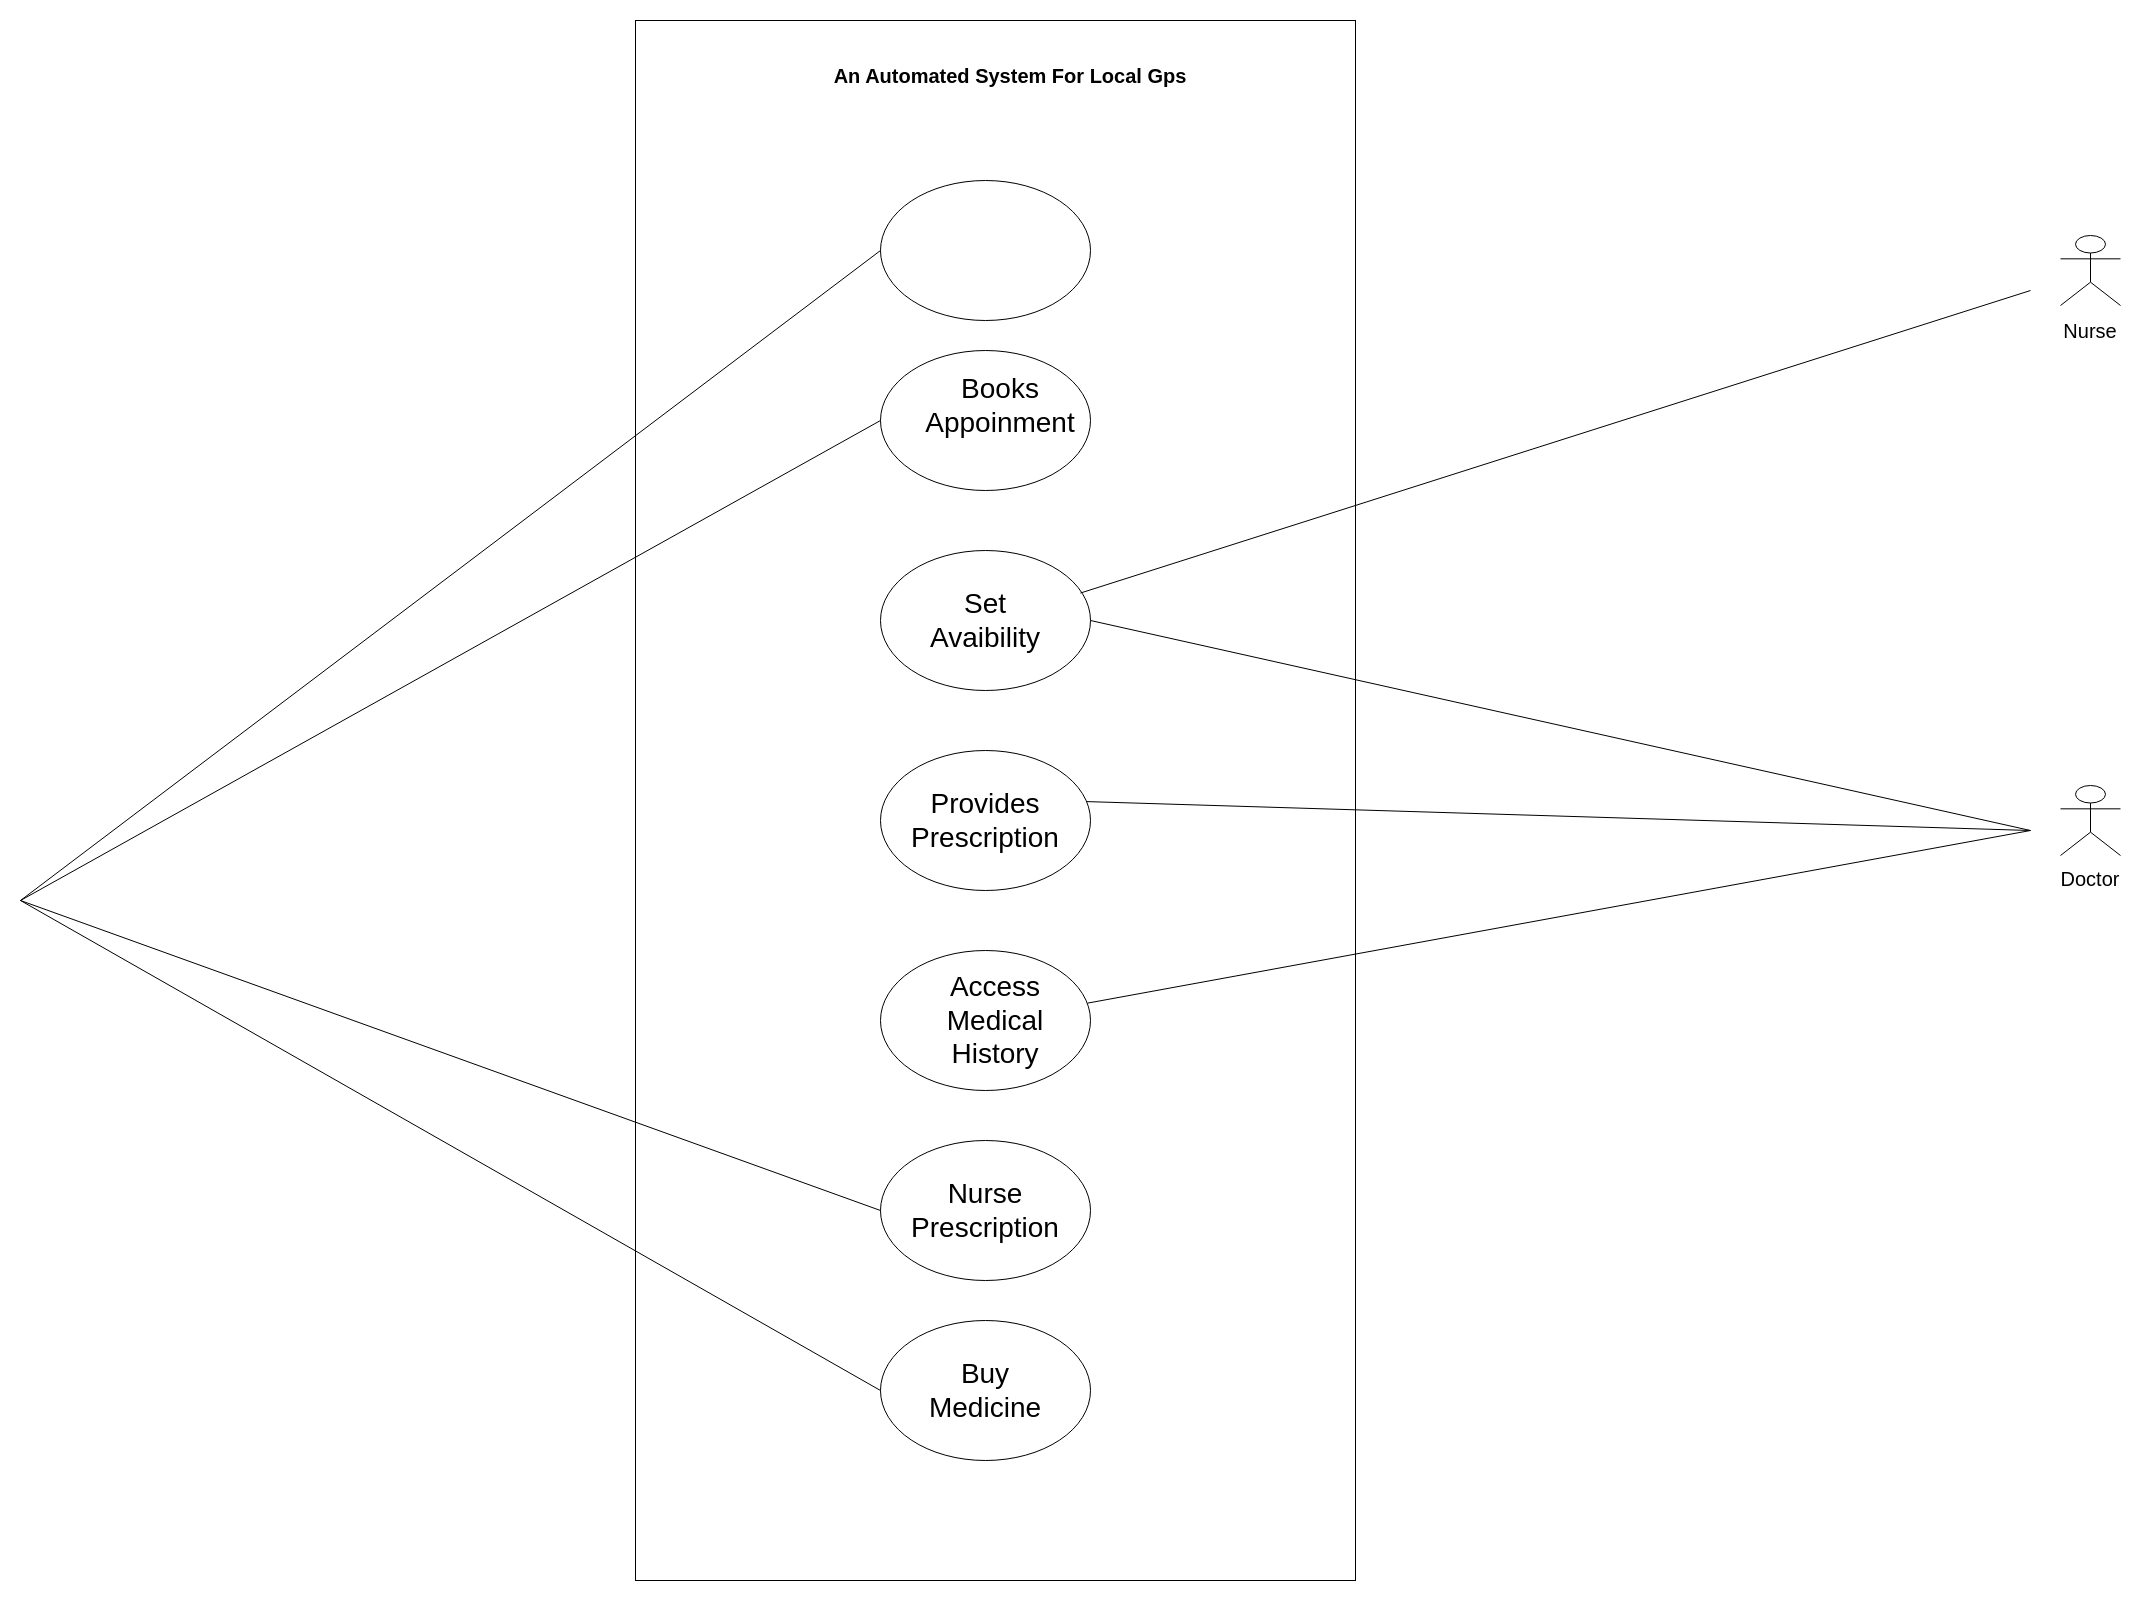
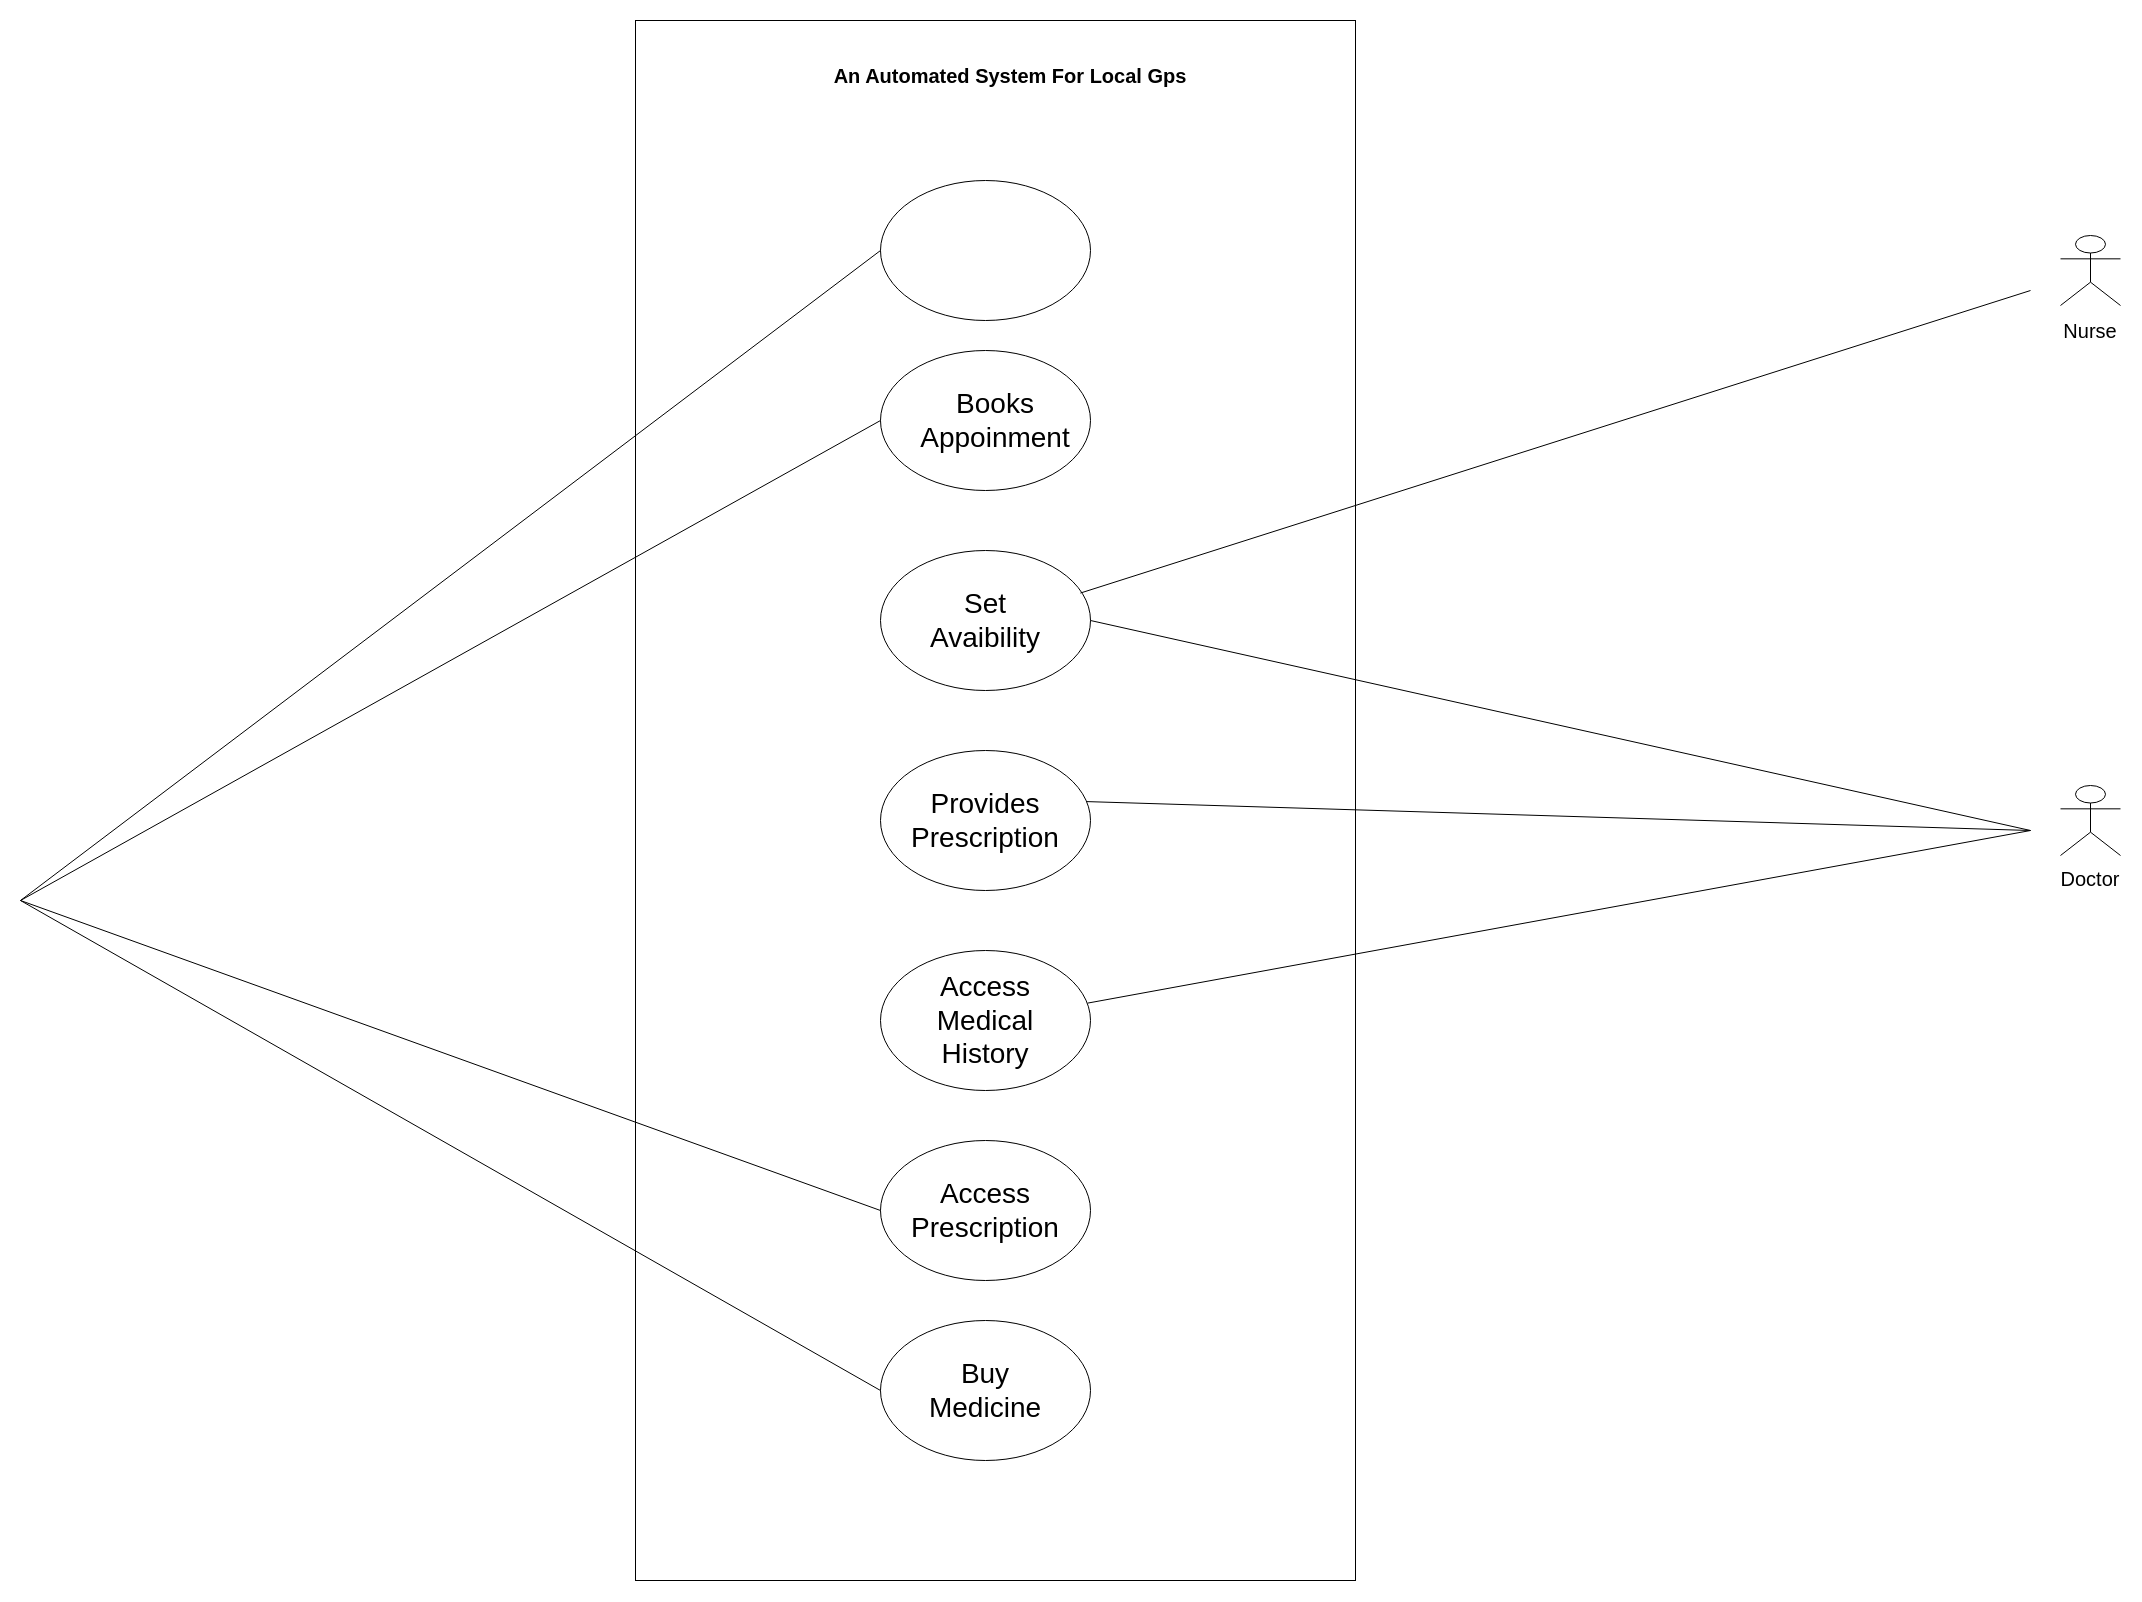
node "Books Appoinment": moved (1001, 406) -> (996, 421)
node "Access Medical History": moved (996, 1021) -> (986, 1021)
node "Nurse Prescription": label "Nurse Prescription" -> "Access Prescription"
